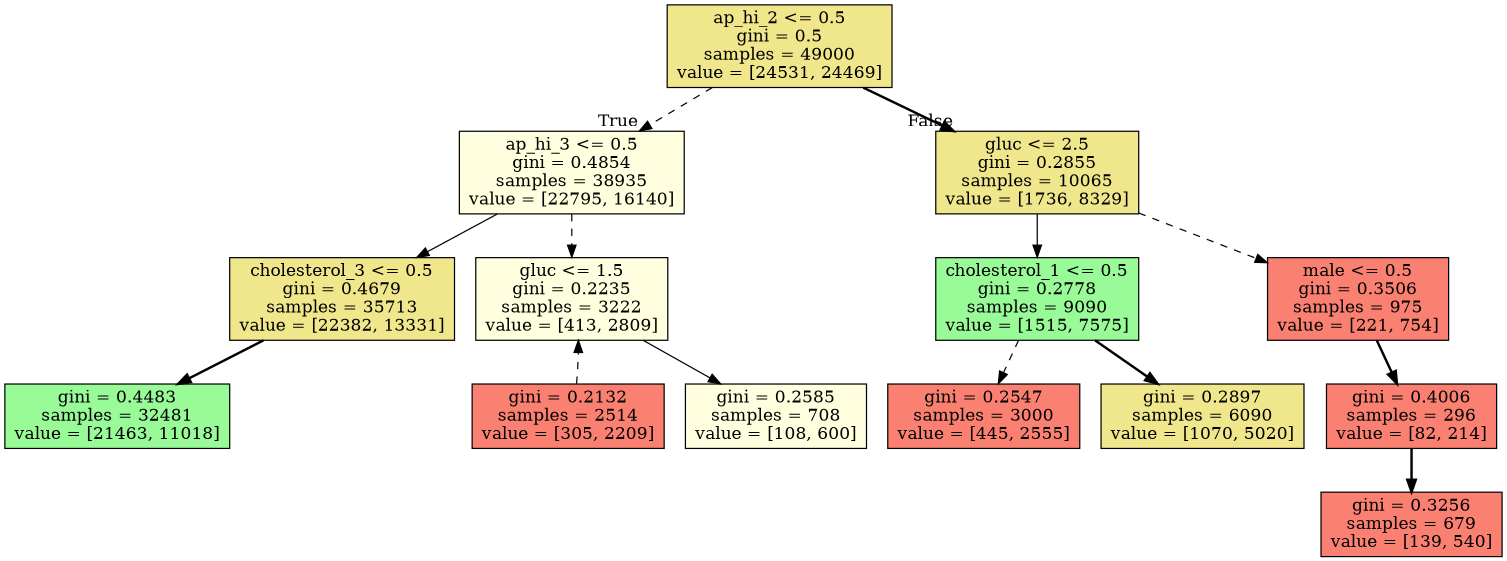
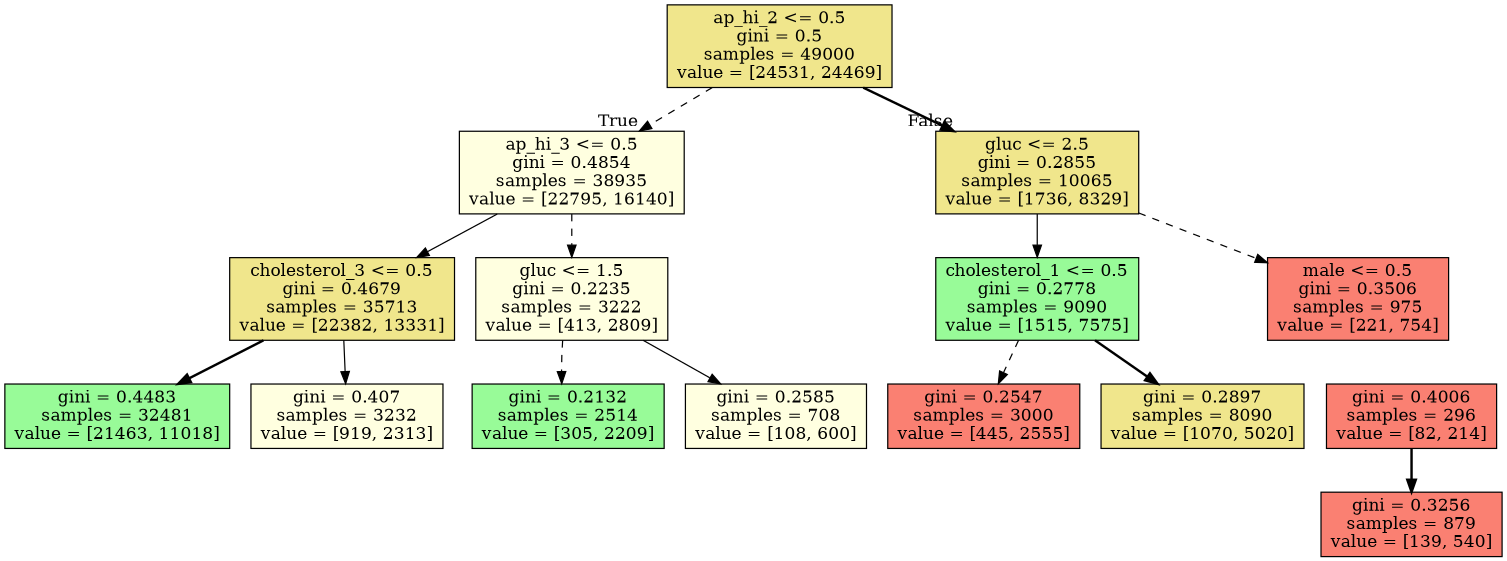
edge "male <= 0.5 gini = 0.3506 samples = 975 value = [221, 754]" -> "gini = 0.4006 samples = 296 value = [82, 214]": removed
edge "gini = 0.2132 samples = 2514 value = [305, 2209]" -> "gluc <= 1.5 gini = 0.2235 samples = 3222 value = [413, 2809]": reversed
node "gini = 0.407 samples = 3232 value = [919, 2313]": added
node "gini = 0.2132 samples = 2514 value = [305, 2209]": fillcolor salmon -> palegreen
node "gini = 0.2897 samples = 6090 value = [1070, 5020]": label "gini = 0.2897 samples = 6090 value = [1070, 5020]" -> "gini = 0.2897 samples = 8090 value = [1070, 5020]"
node "gini = 0.3256 samples = 679 value = [139, 540]": label "gini = 0.3256 samples = 679 value = [139, 540]" -> "gini = 0.3256 samples = 879 value = [139, 540]"
